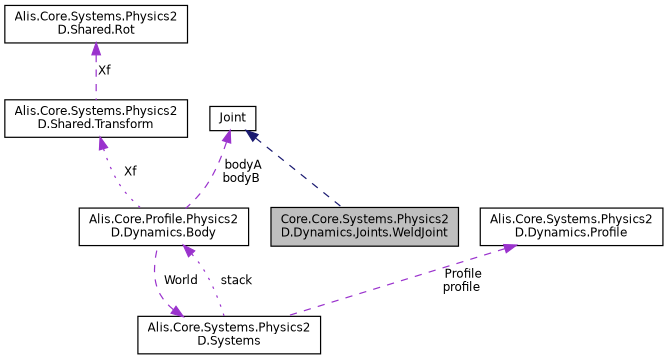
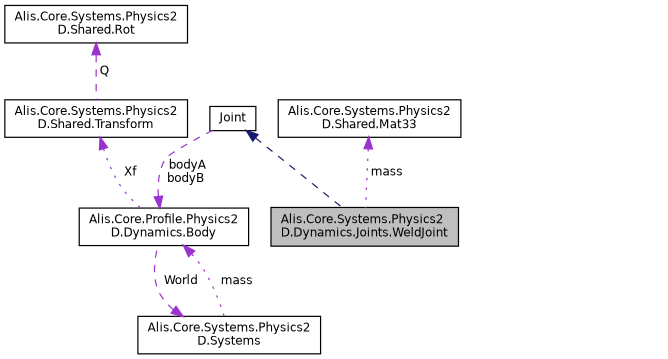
edge "Alis.Core.Systems.Physics2 D.Shared.Transform" -> "Alis.Core.Systems.Physics2 D.Shared.Rot": label " Xf" -> " Q"
node "Alis.Core.Systems.Physics2 D.Shared.Mat33": added
edge "Alis.Core.Profile.Physics2 D.Dynamics.Body" -> "Joint": reversed
node "Core.Core.Systems.Physics2 D.Dynamics.Joints.WeldJoint": label "Core.Core.Systems.Physics2 D.Dynamics.Joints.WeldJoint" -> "Alis.Core.Systems.Physics2 D.Dynamics.Joints.WeldJoint"
node "Alis.Core.Systems.Physics2 D.Dynamics.Profile": removed
edge "Alis.Core.Systems.Physics2 D.Systems" -> "Alis.Core.Profile.Physics2 D.Dynamics.Body": label " stack" -> " mass"
